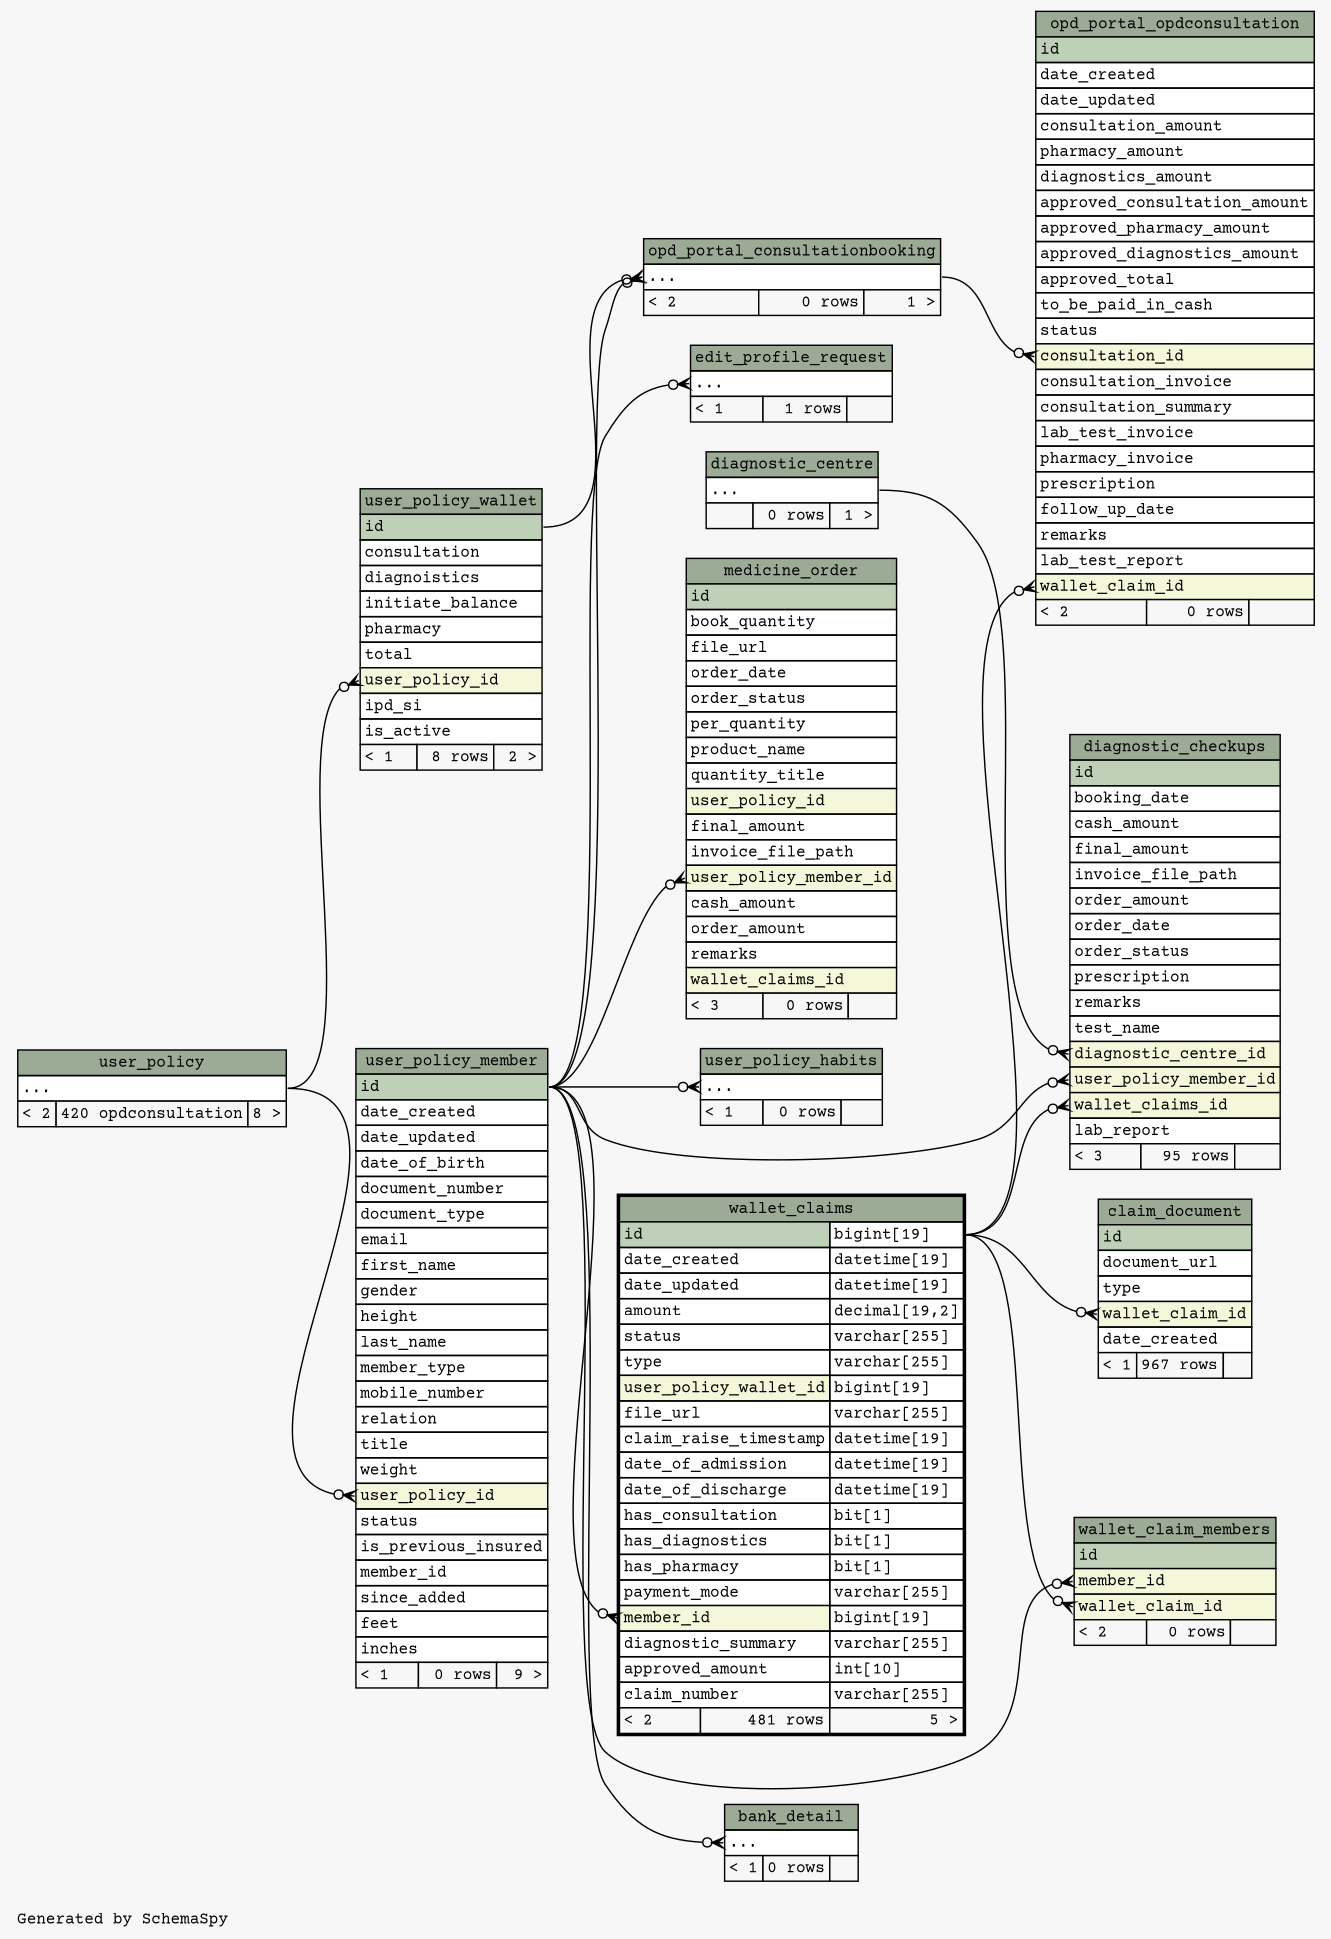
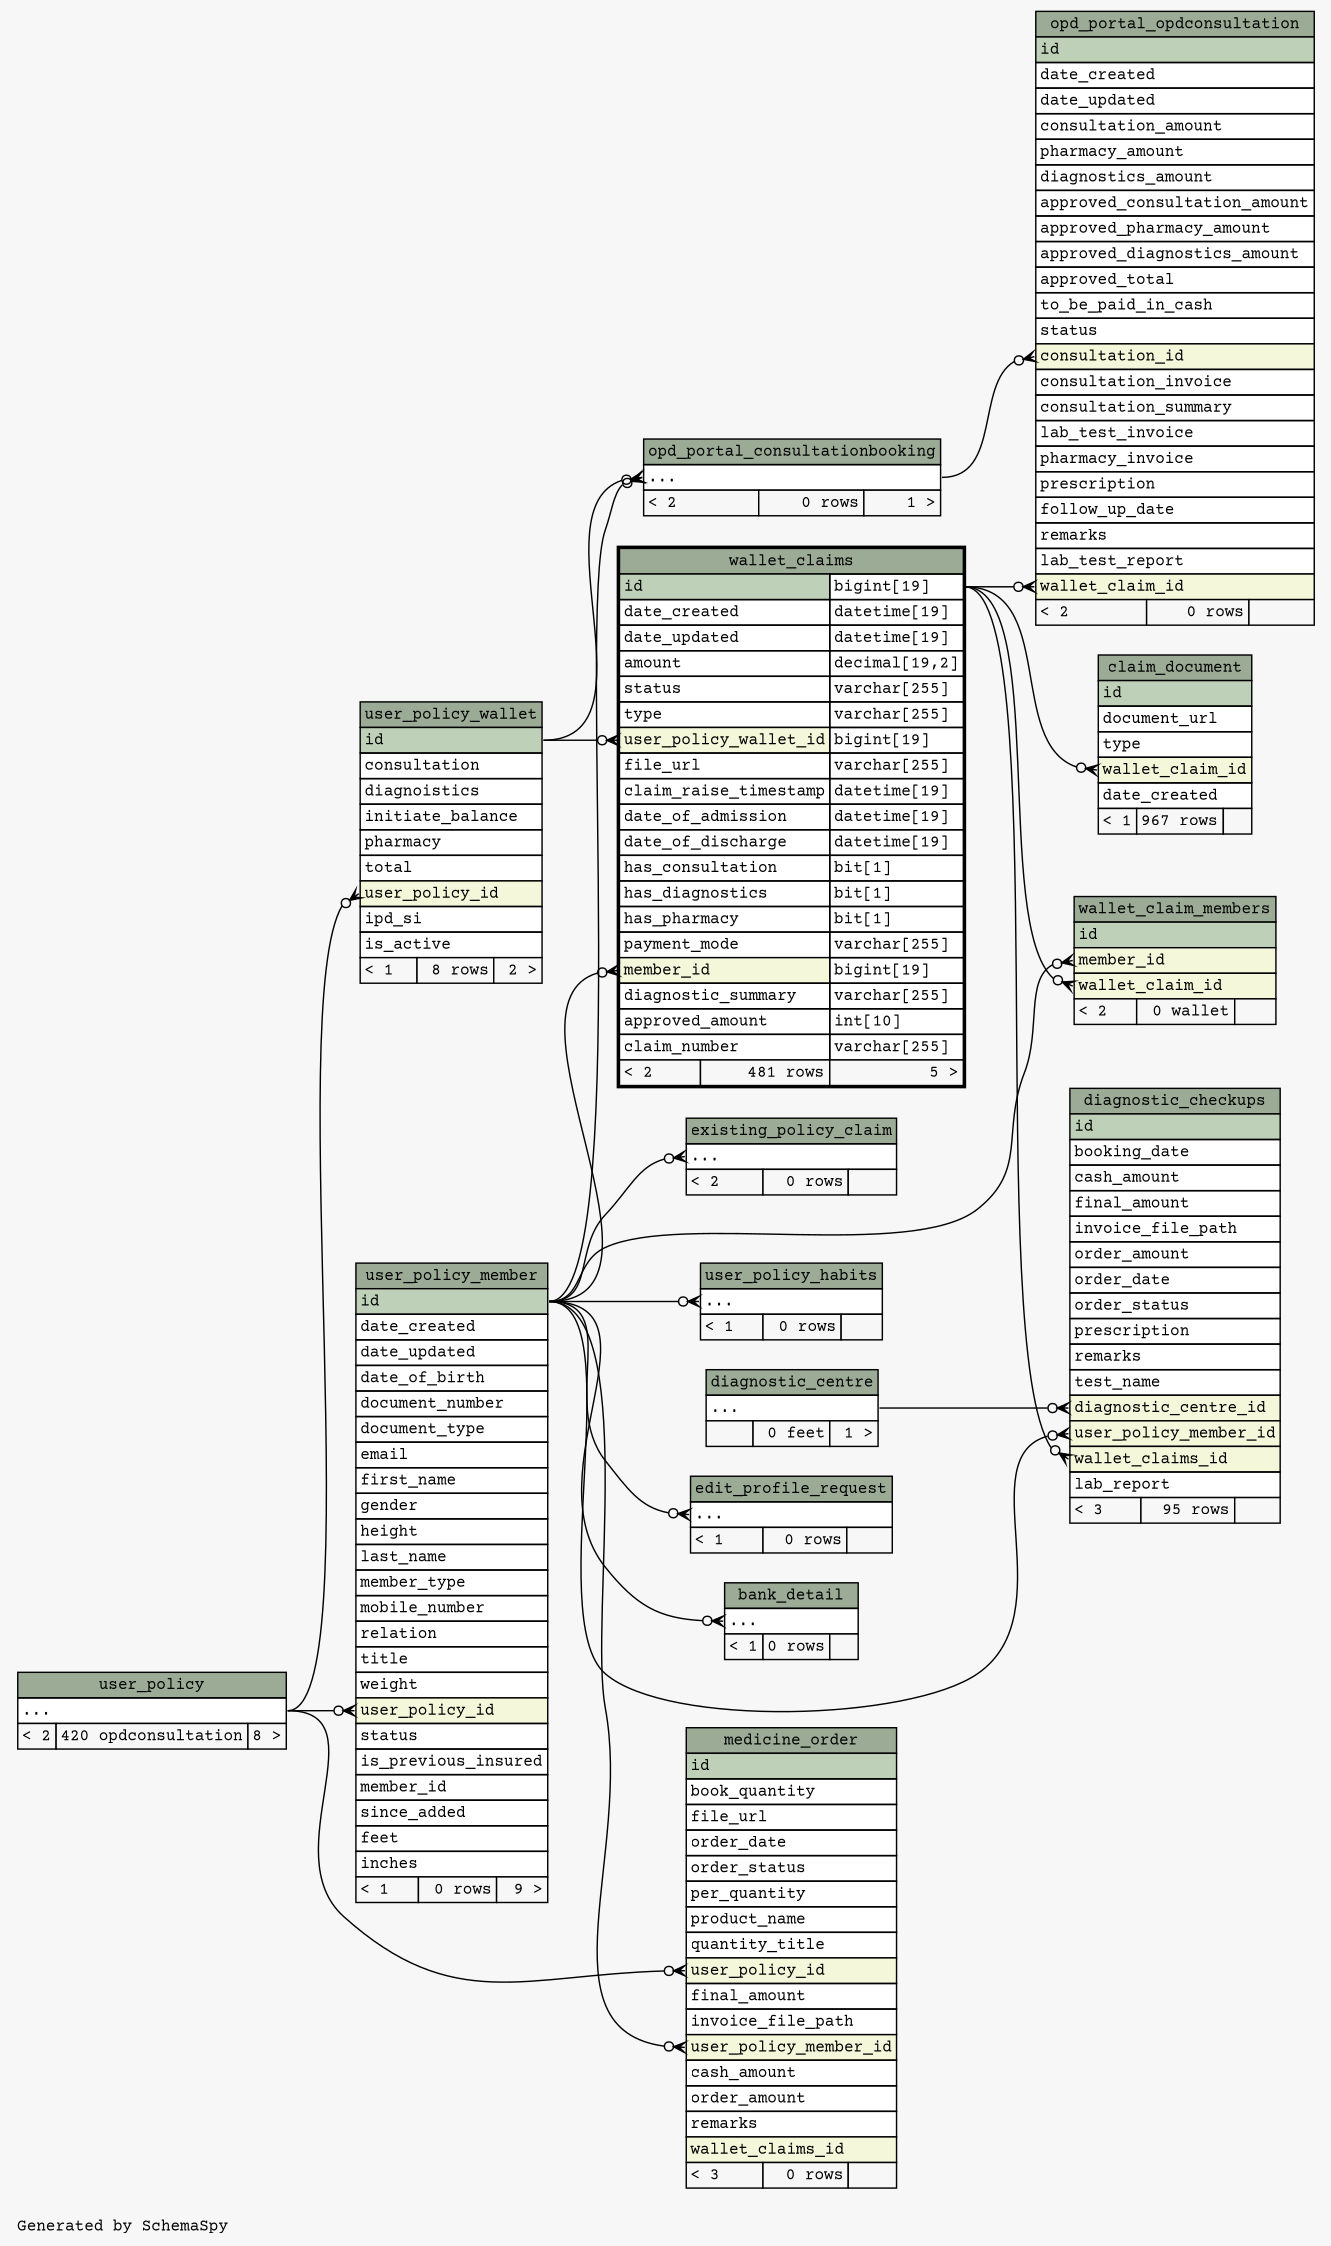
node "edit_profile_request": text "1 rows" -> "0 rows"
node "diagnostic_centre": text "0 rows" -> "0 feet"
edge "user_policy_wallet" -> "wallet_claims": added
node "existing_policy_claim": added
node "wallet_claim_members": text "0 rows" -> "0 wallet"
edge "user_policy" -> "medicine_order": added
